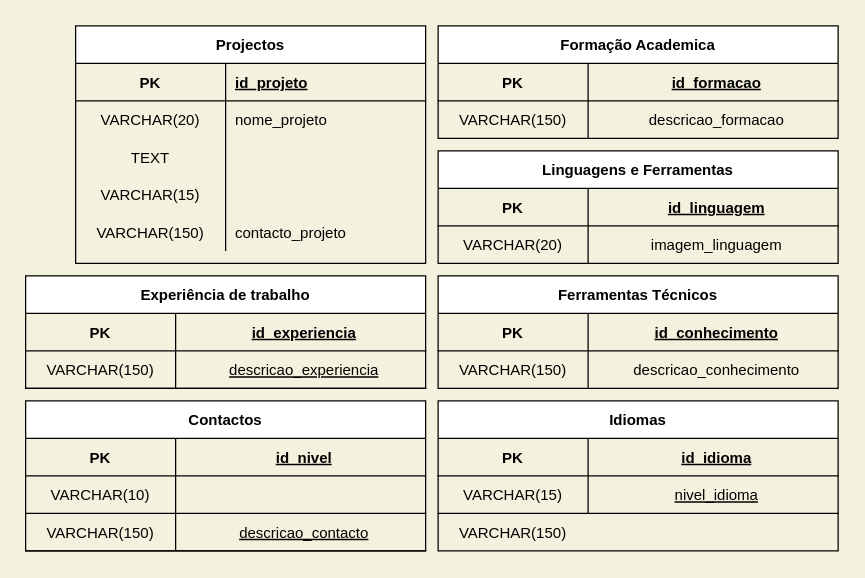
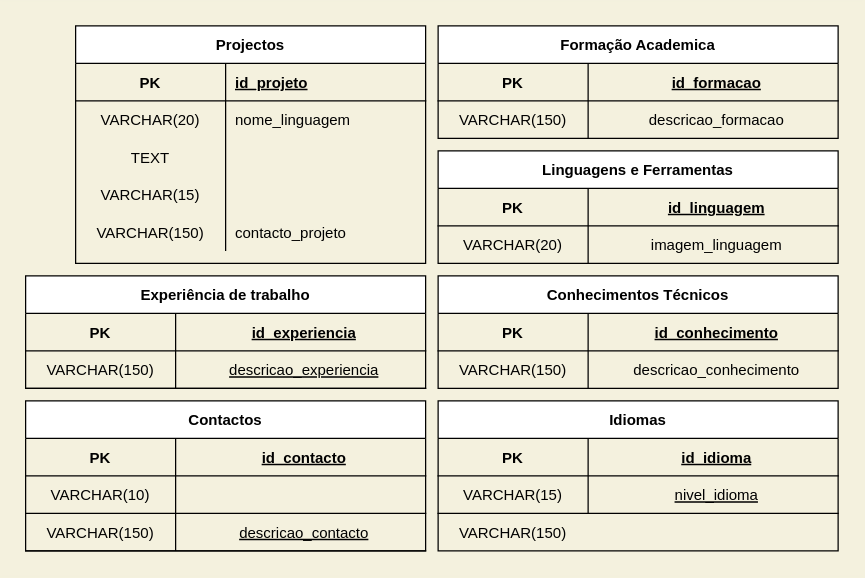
node "nome_projeto": label "nome_projeto" -> "nome_linguagem"
node "Ferramentas Técnicos": label "Ferramentas Técnicos" -> "Conhecimentos Técnicos"
node "id_nivel": label "id_nivel" -> "id_contacto"
